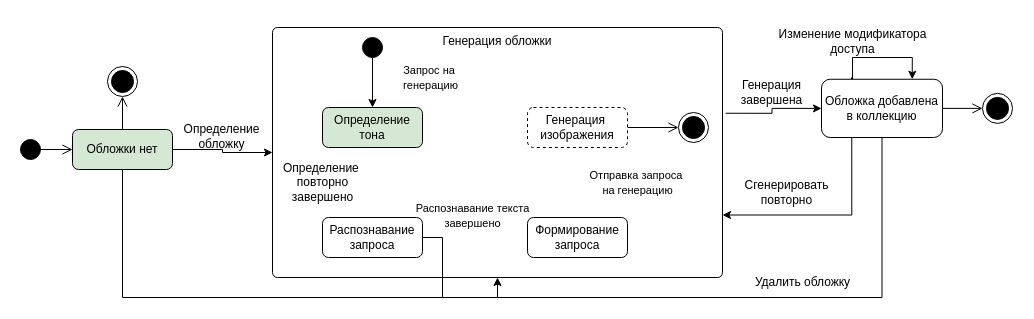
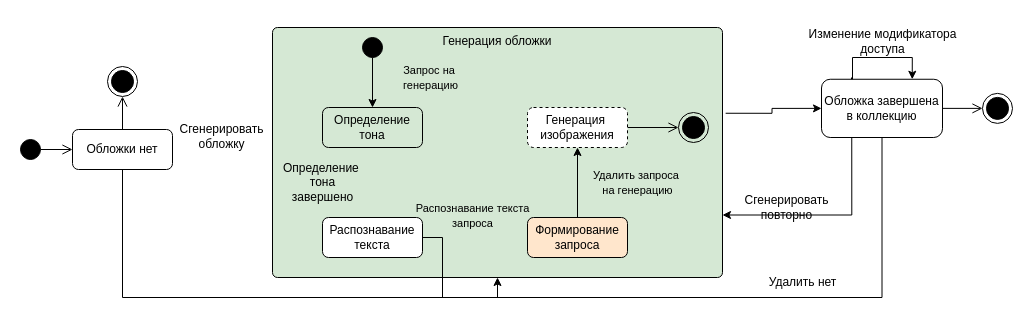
node "Изменение модификатора доступа": moved (852, 41) -> (882, 41)
node "Генерация завершена": removed
node "Обложка добавлена в коллекцию": label "Обложка добавлена в коллекцию" -> "Обложка завершена в коллекцию"
node "Определение обложку": label "Определение обложку" -> "Сгенерировать обложку"
node "Обложки нет": fillcolor #d5e8d4 -> #ffffff
edge "Обложки нет" -> "Генерация обложки": removed
node "Генерация обложки": fillcolor #ffffff -> #d5e8d4
node "Определение повторно завершено": label "Определение повторно завершено" -> "Определение тона завершено"
node "Отправка запроса на генерацию": label "Отправка запроса на генерацию" -> "Удалить запроса на генерацию"
edge "Формирование запроса" -> "Генерация изображения": added
node "Сгенерировать повторно": moved (787, 193) -> (787, 208)
node "Распознавание текста завершено": label "Распознавание текста завершено" -> "Распознавание текста запроса"
node "Распознавание запроса": label "Распознавание запроса" -> "Распознавание текста"
node "Формирование запроса": fillcolor #ffffff -> #ffe6cc
node "Удалить обложку": label "Удалить обложку" -> "Удалить нет"
